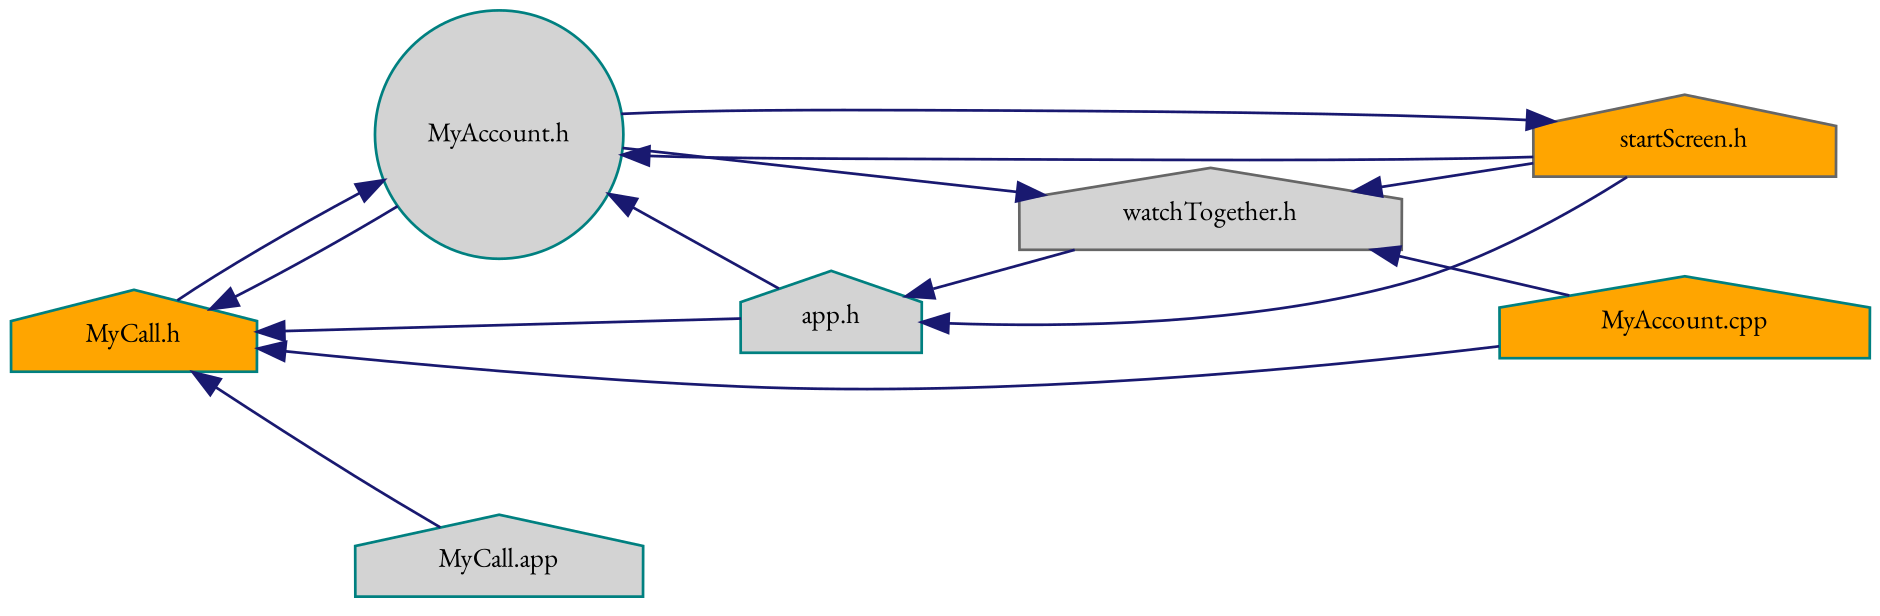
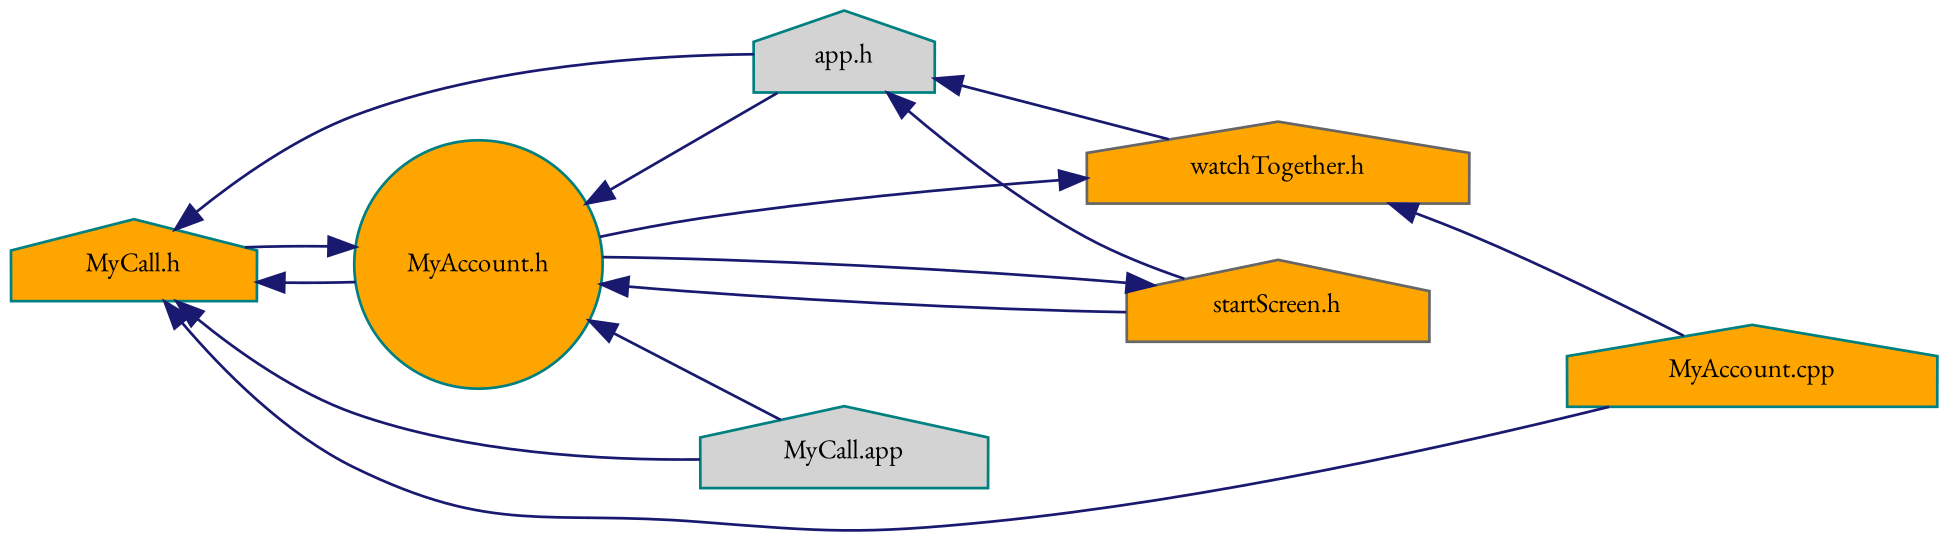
node "MyAccount.h": fillcolor lightgrey -> orange
edge "startScreen.h" -> "watchTogether.h": removed
node "watchTogether.h": fillcolor lightgrey -> orange
edge "MyCall.app" -> "MyAccount.h": added
